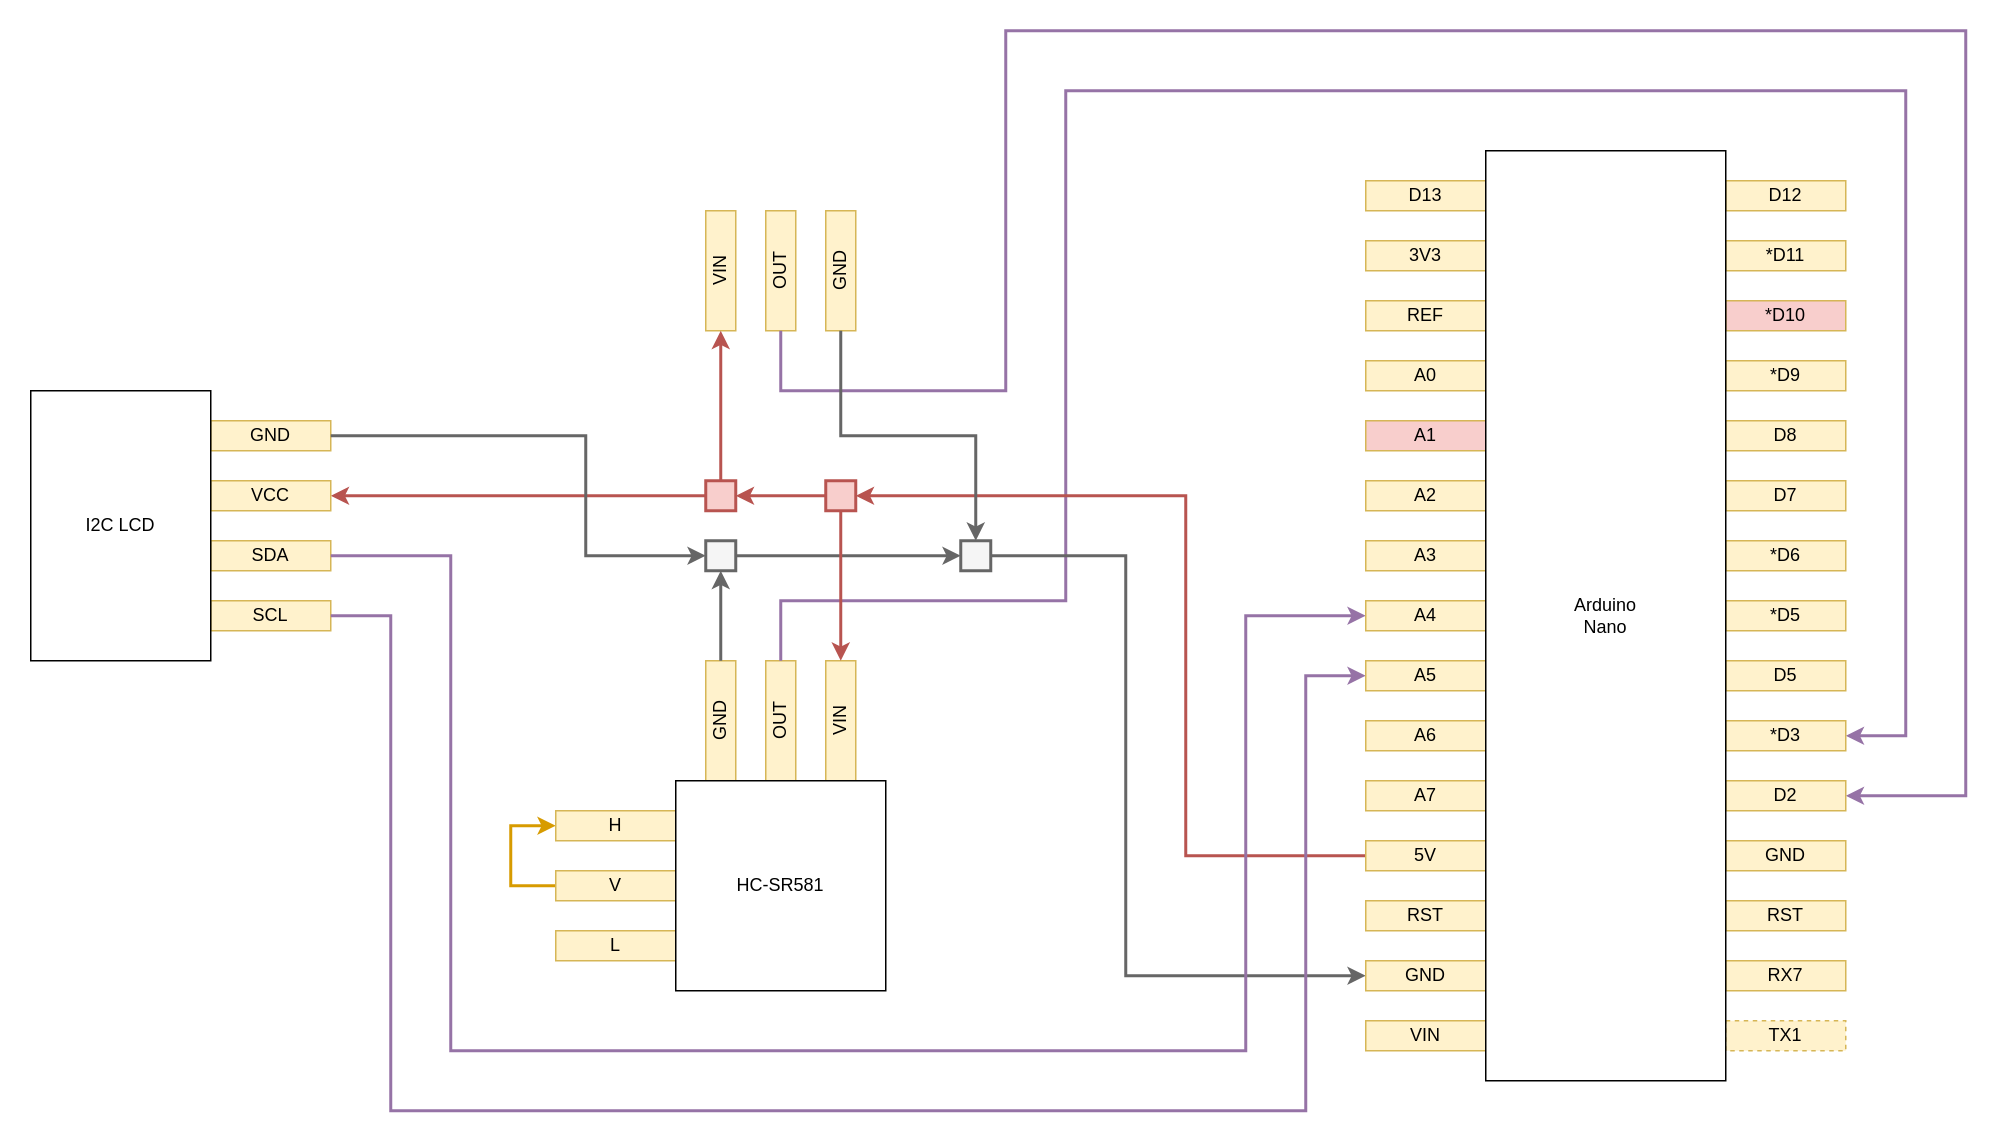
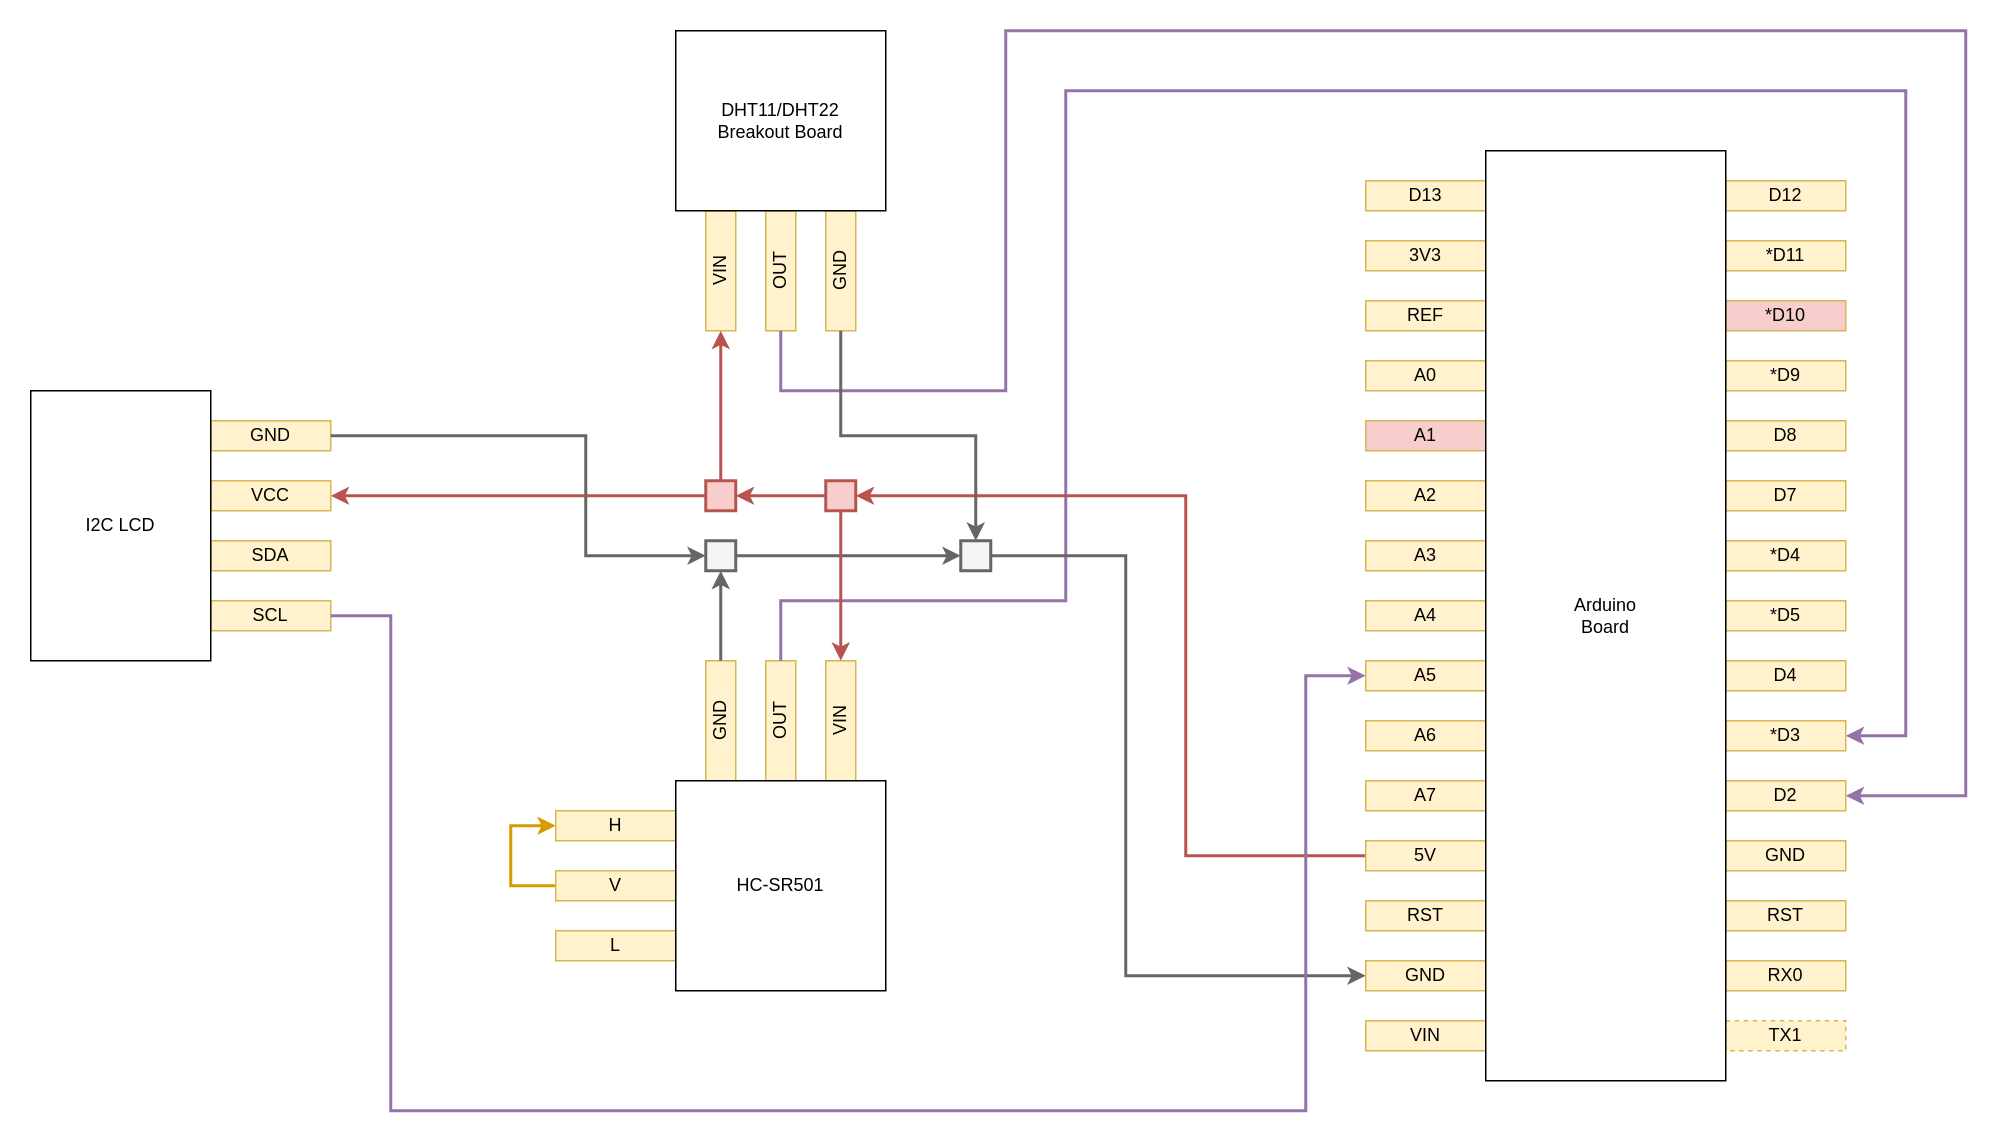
node "DHT11/DHT22 Breakout Board": added
node "*D6": label "*D6" -> "*D4"
node "Arduino Nano": label "Arduino Nano" -> "Arduino Board"
node "D5": label "D5" -> "D4"
node "HC-SR581": label "HC-SR581" -> "HC-SR501"
node "RX7": label "RX7" -> "RX0"
edge "SDA" -> "A4": removed
